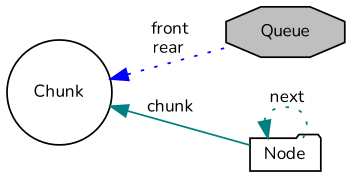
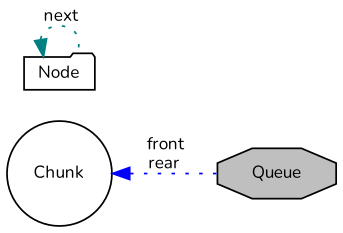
edge "Node" -> "Chunk": removed, label "chunk"
